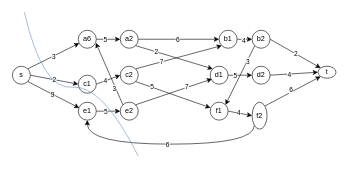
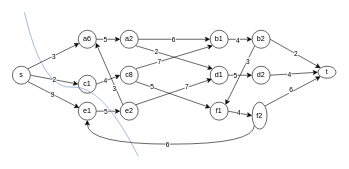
node "b1": moved (228, 39) -> (219, 39)
node "c2": label "c2" -> "c8"
